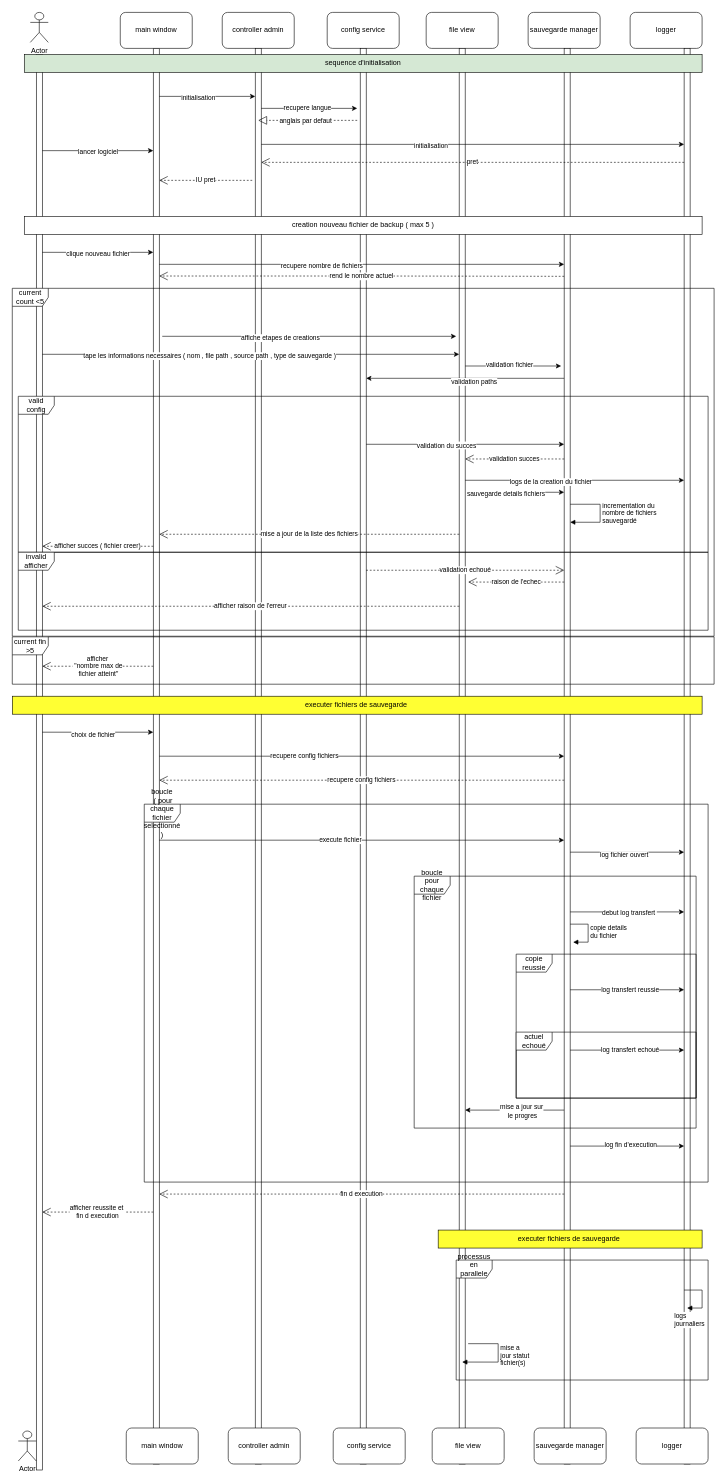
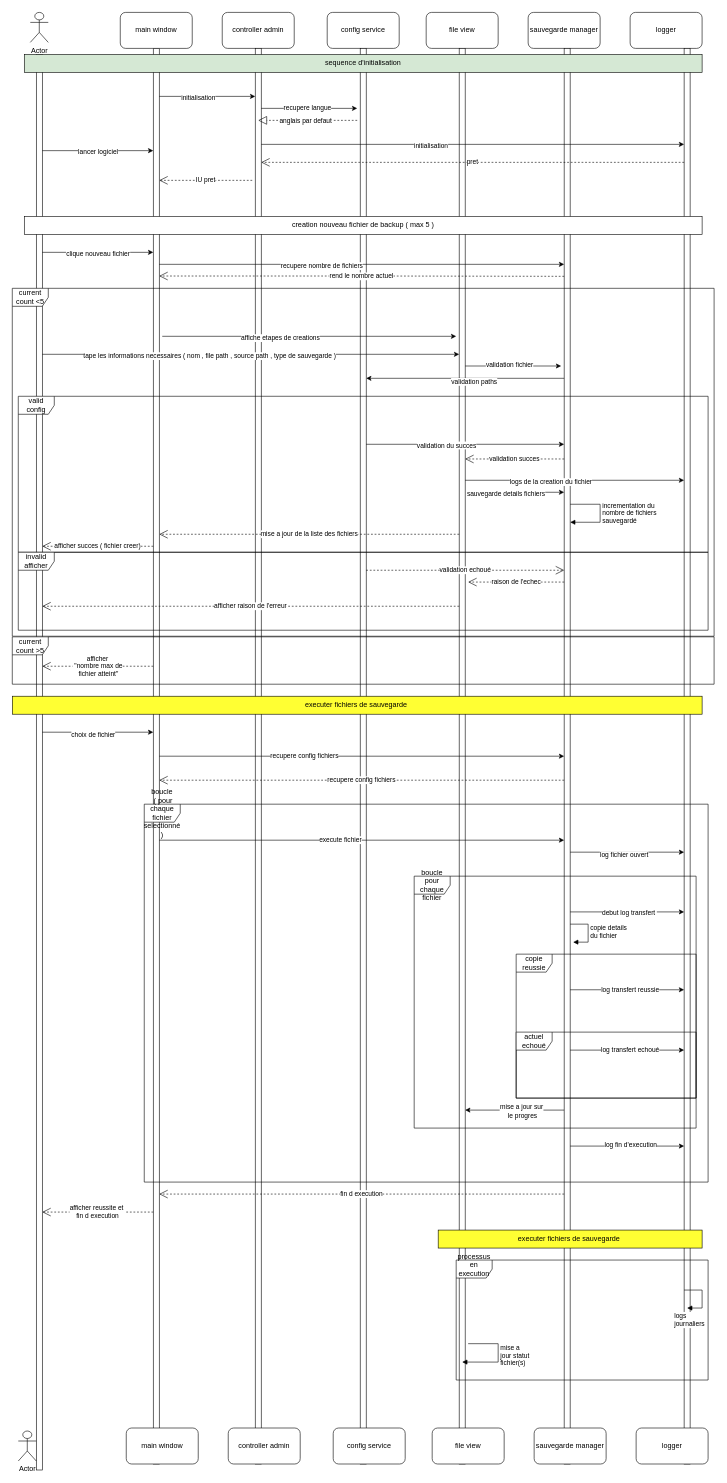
node "current fin >5": label "current fin >5" -> "current count >5"
node "processus en parallele": label "processus en parallele" -> "processus en execution"
